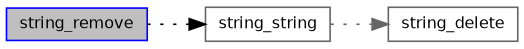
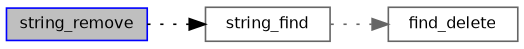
node "string_string": label "string_string" -> "string_find"
node "string_delete": label "string_delete" -> "find_delete"
